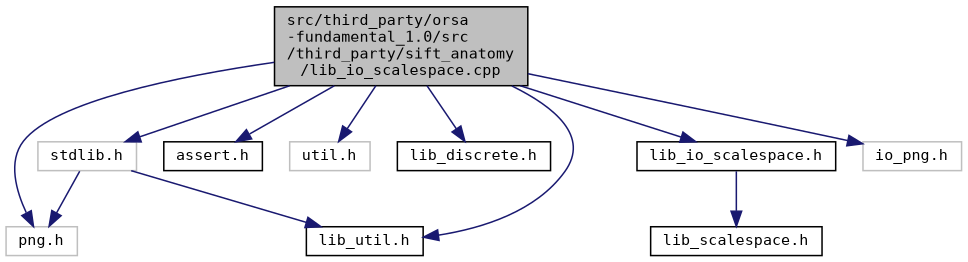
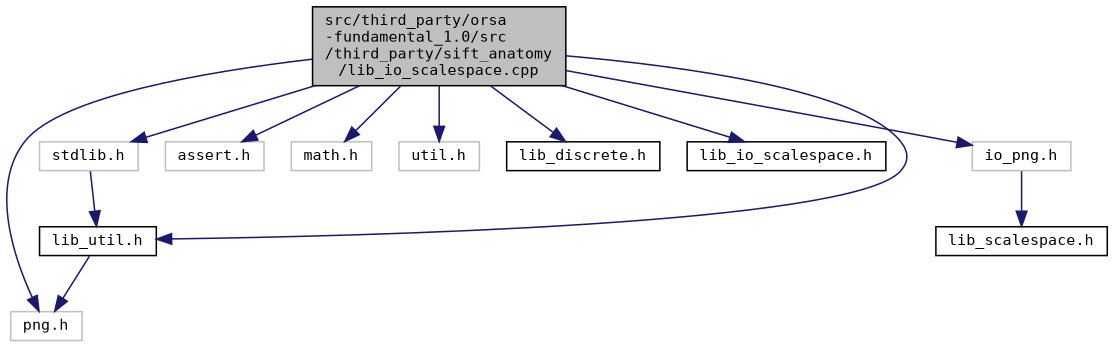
node "assert.h": color black -> grey75
node "math.h": added
edge "lib_io_scalespace.h" -> "lib_scalespace.h": now "io_png.h" -> "lib_scalespace.h"
edge "stdlib.h" -> "png.h": now "lib_util.h" -> "png.h"
